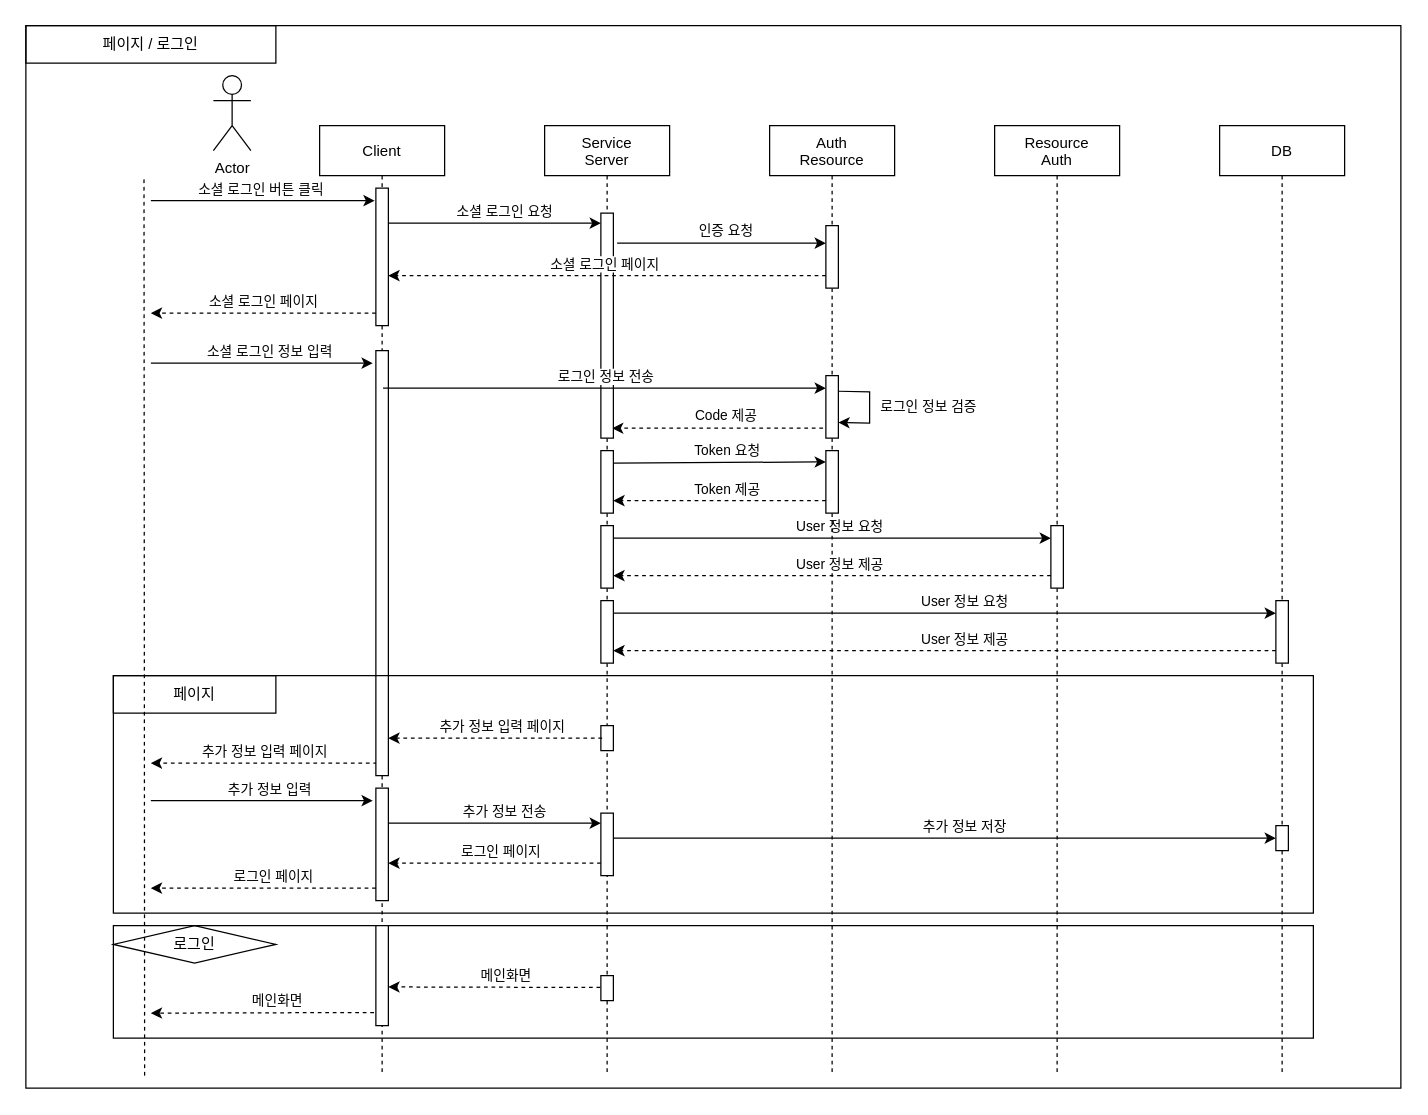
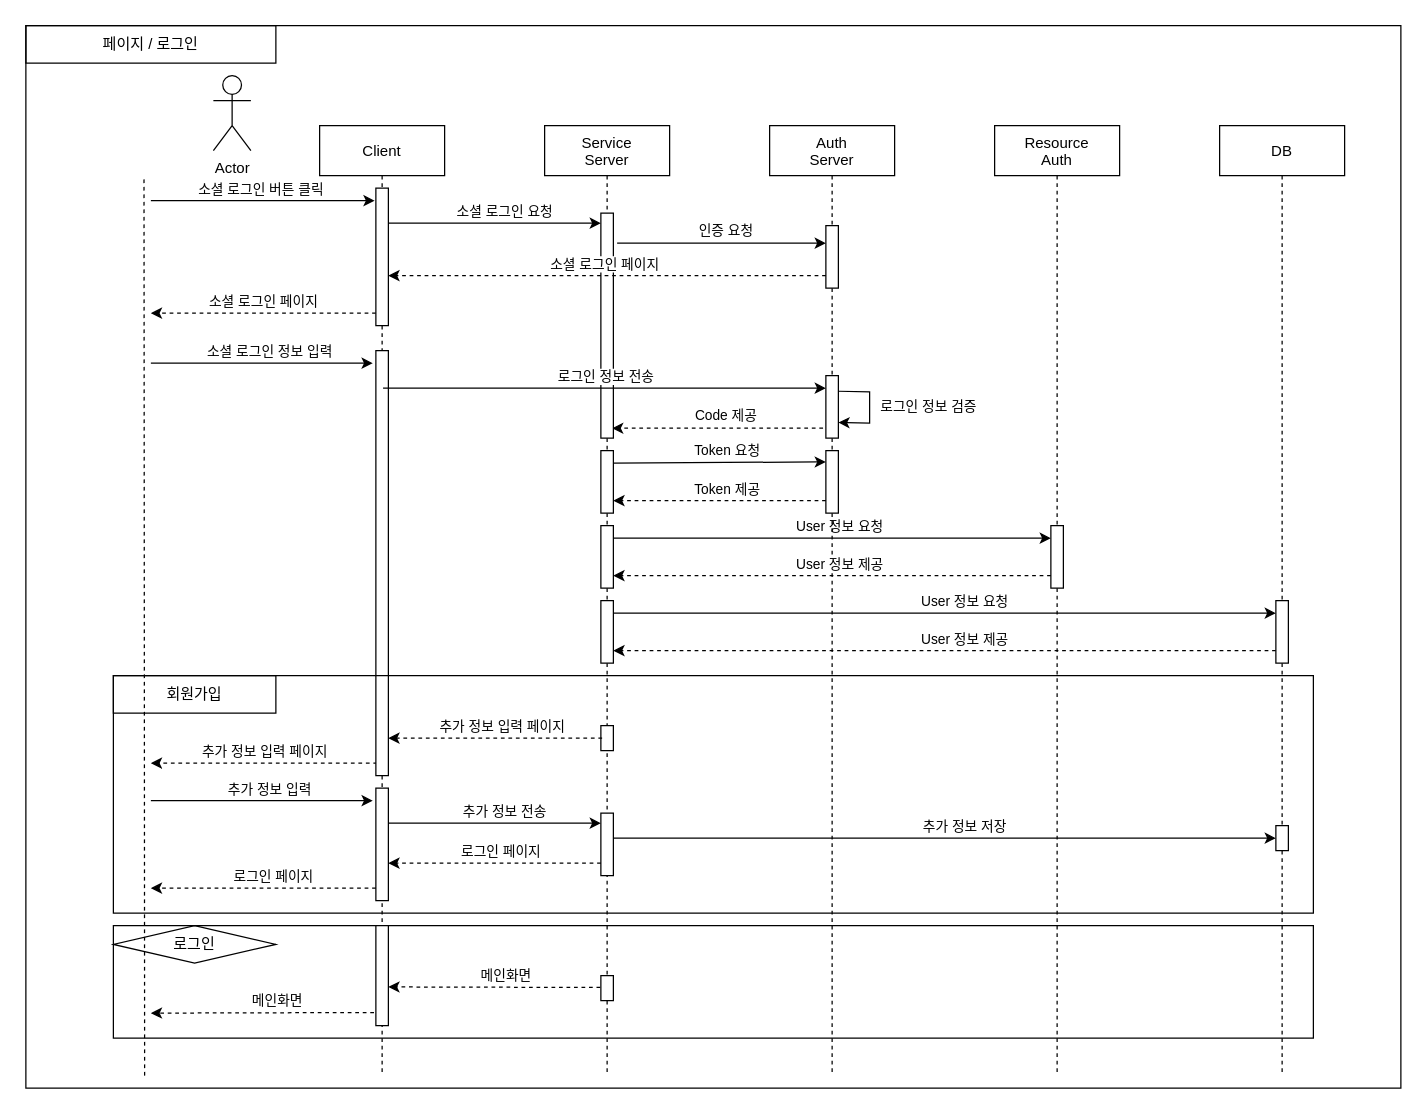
node "Auth Resource": label "Auth Resource" -> "Auth Server"
node "페이지": label "페이지" -> "회원가입"
